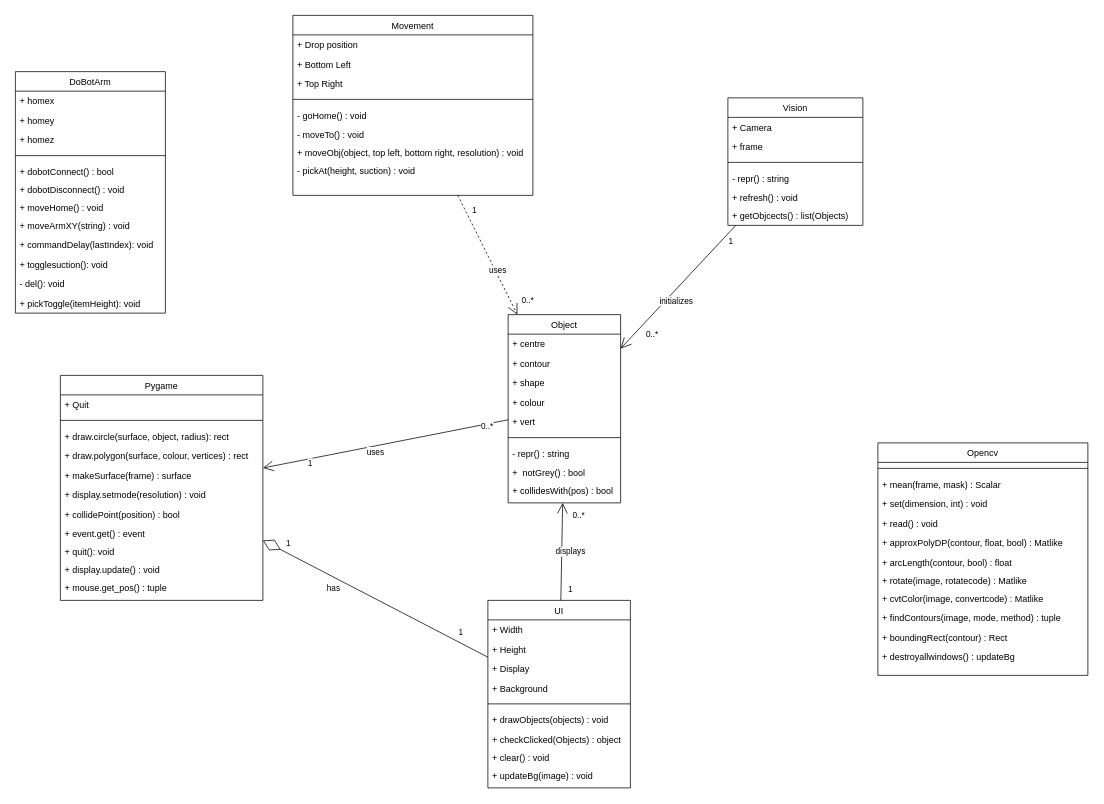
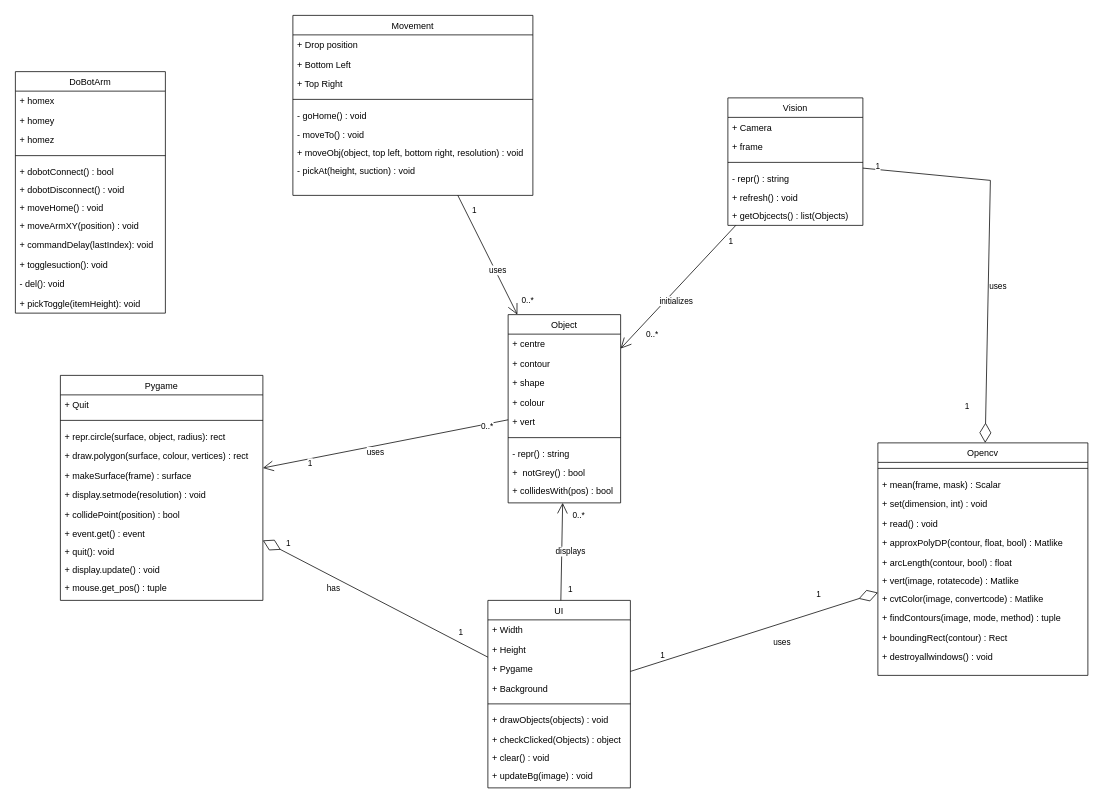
node "+ moveArmXY(string) : void": label "+ moveArmXY(string) : void" -> "+ moveArmXY(position) : void"
edge "Movement" -> "Object": style dashed -> solid
edge "Vision" -> "Opencv": added, labels "1", "uses", "1"
node "+ draw.circle(surface, object, radius): rect": label "+ draw.circle(surface, object, radius): rect" -> "+ repr.circle(surface, object, radius): rect"
node "+ rotate(image, rotatecode) : Matlike": label "+ rotate(image, rotatecode) : Matlike" -> "+ vert(image, rotatecode) : Matlike"
edge "UI" -> "Opencv": added, labels "1", "uses", "1"
node "+ destroyallwindows() : updateBg": label "+ destroyallwindows() : updateBg" -> "+ destroyallwindows() : void"
node "+ Display": label "+ Display" -> "+ Pygame"
